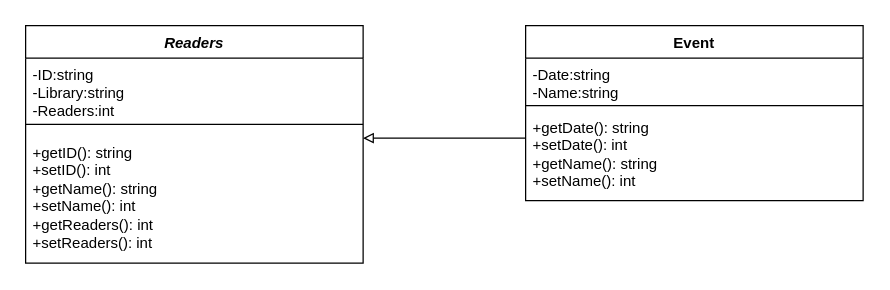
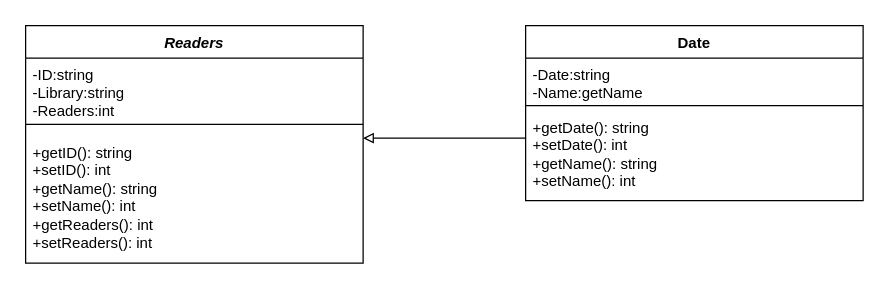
node "Event": label "Event" -> "Date"
node "-Date:string -Name:string": label "-Date:string -Name:string" -> "-Date:string -Name:getName"
